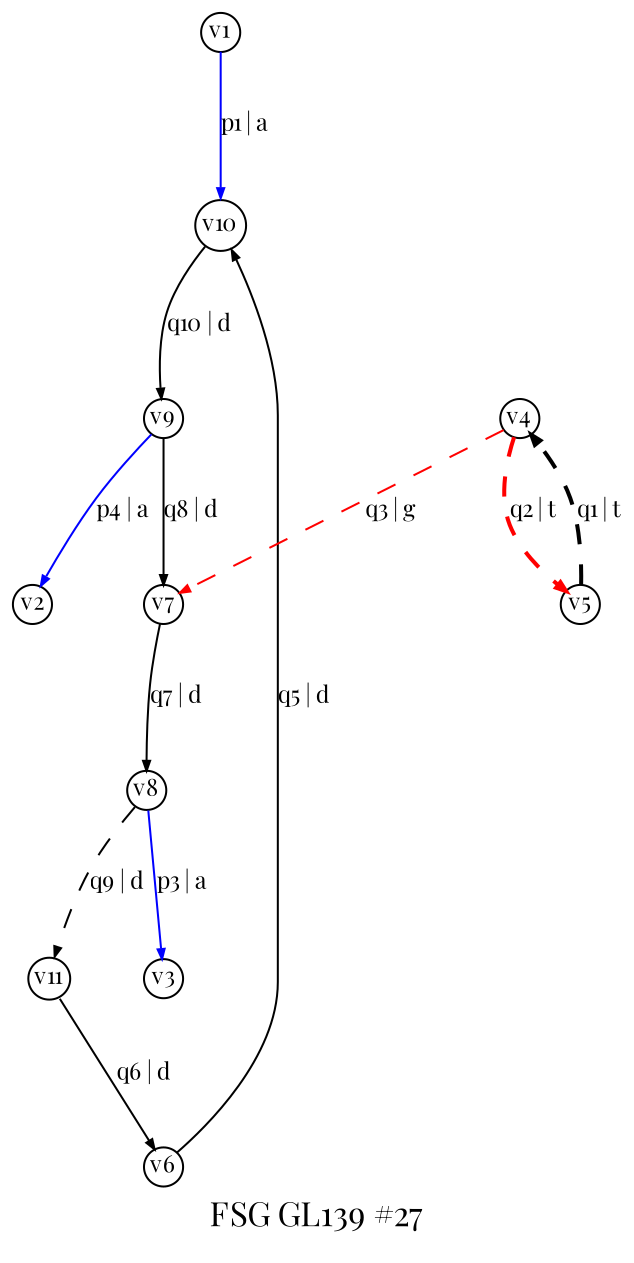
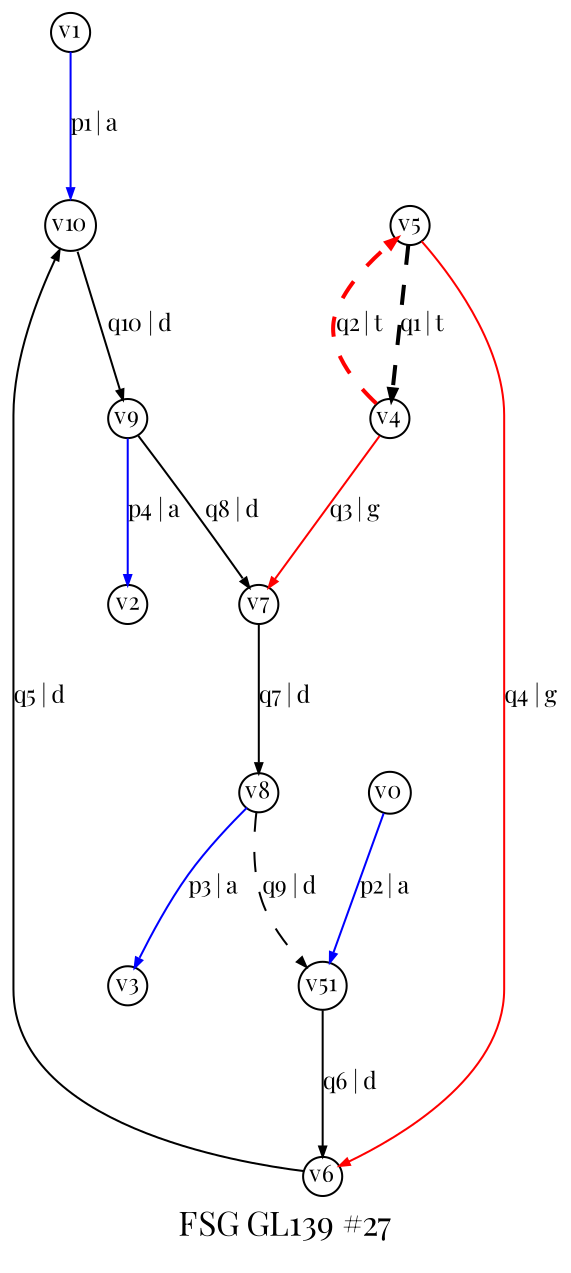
edge "v4" -> "v7": style dashed -> solid
edge "v5" -> "v6": added, label "q4 | g"
node "v0": added
node "v11": label "v11" -> "v51"
